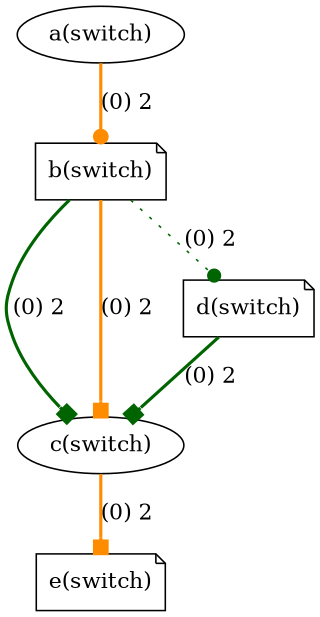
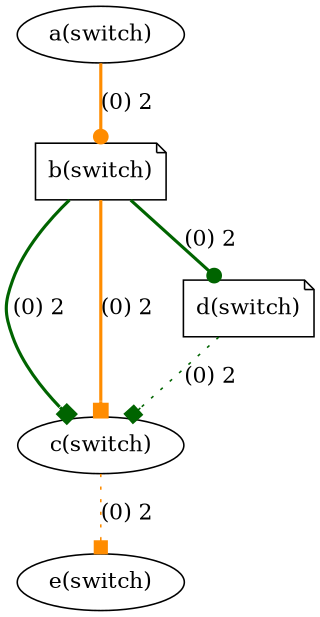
edge "b(switch)" -> "d(switch)": style dotted -> bold
edge "d(switch)" -> "c(switch)": style bold -> dotted
edge "c(switch)" -> "e(switch)": style bold -> dotted
node "e(switch)": shape note -> ellipse
